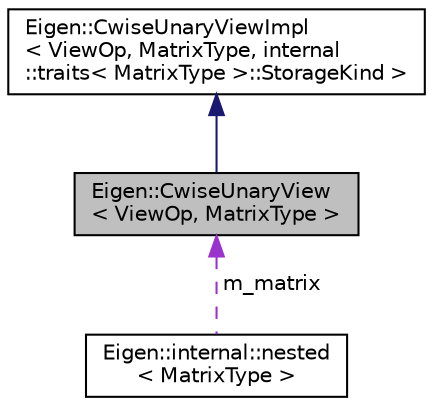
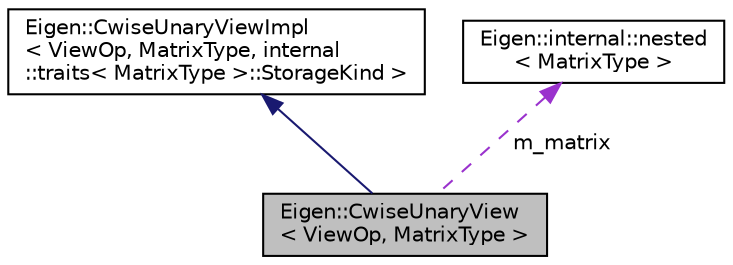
edge "Eigen::internal::nested < MatrixType >" -> "Eigen::CwiseUnaryView < ViewOp, MatrixType >": reversed
